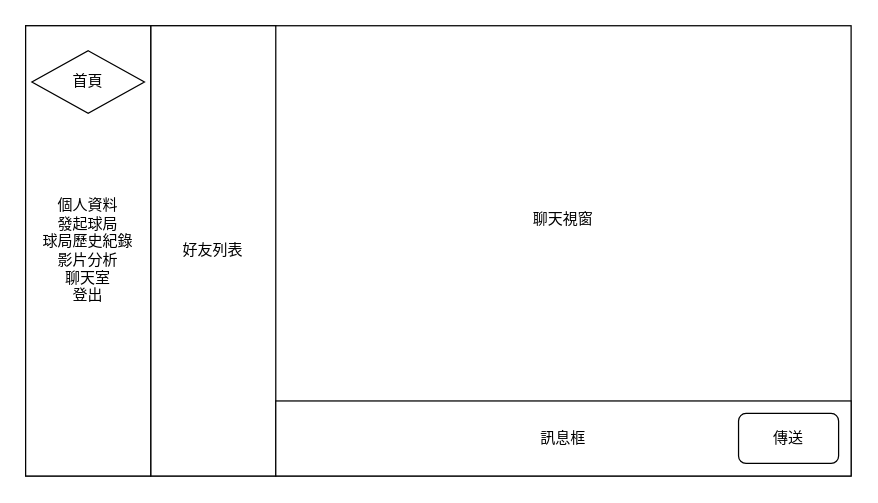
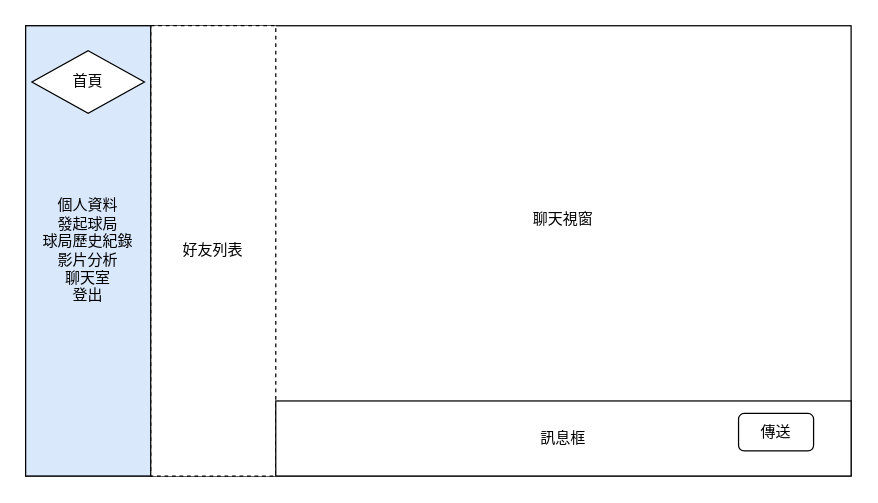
node "個人資料 發起球局 球局歷史紀錄 影片分析 聊天室 登出": fillcolor #ffffff -> #dae8fc
node "好友列表": style solid -> dashed
node "傳送": size 100x50 -> 75x38
